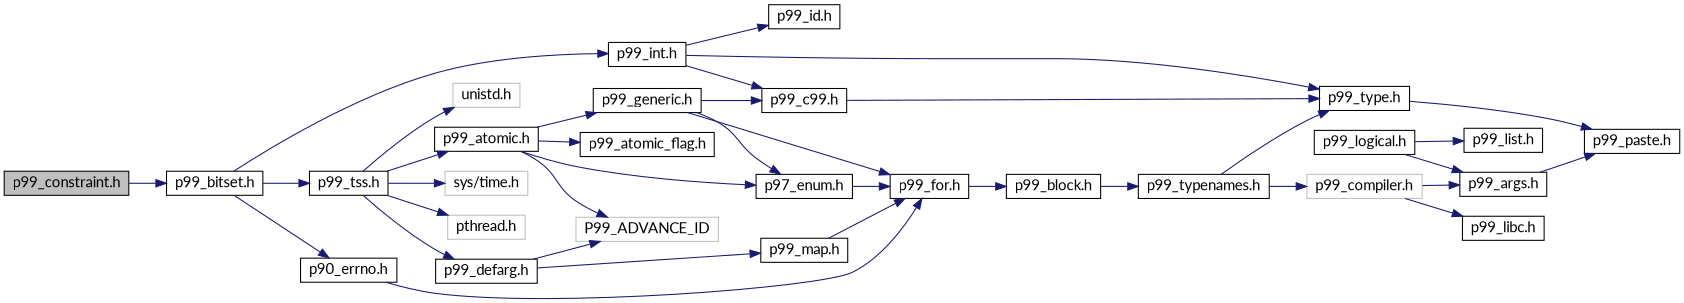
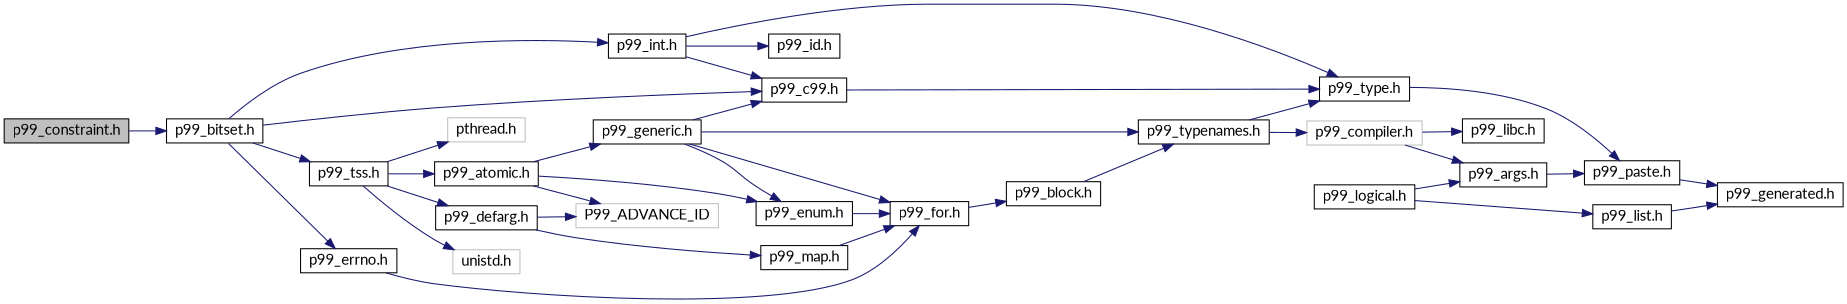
edge "p99_bitset.h" -> "p99_c99.h": added
edge "p99_generic.h" -> "p99_typenames.h": added
node "p99_atomic_flag.h": removed
node "sys/time.h": removed
node "p97_enum.h": label "p97_enum.h" -> "p99_enum.h"
node "p99_generated.h": added
node "p90_errno.h": label "p90_errno.h" -> "p99_errno.h"
